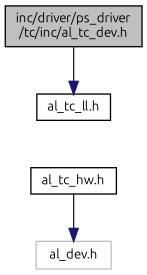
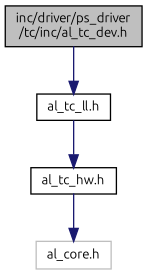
edge "al_tc_ll.h" -> "al_tc_hw.h": added
node "al_dev.h": label "al_dev.h" -> "al_core.h"
